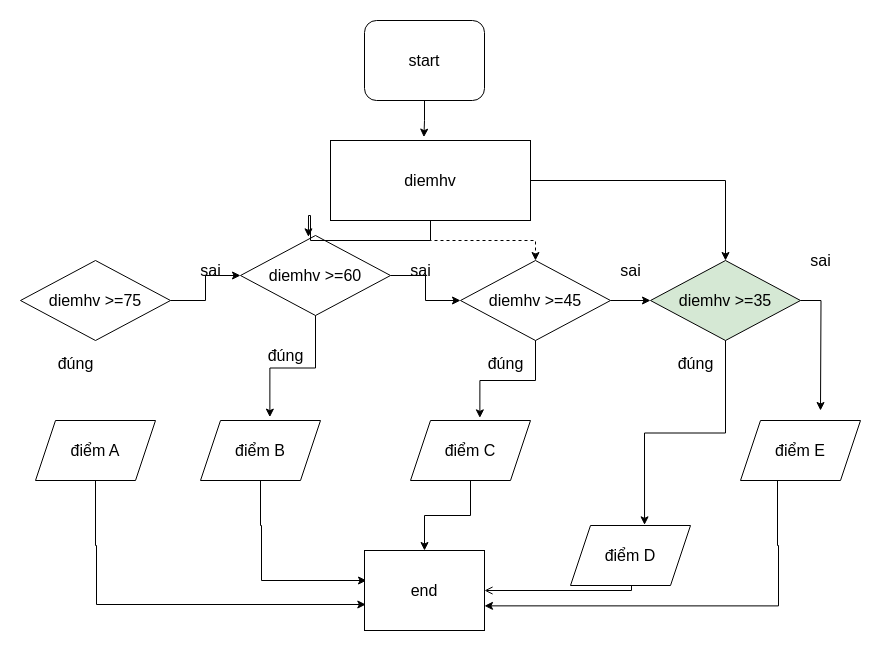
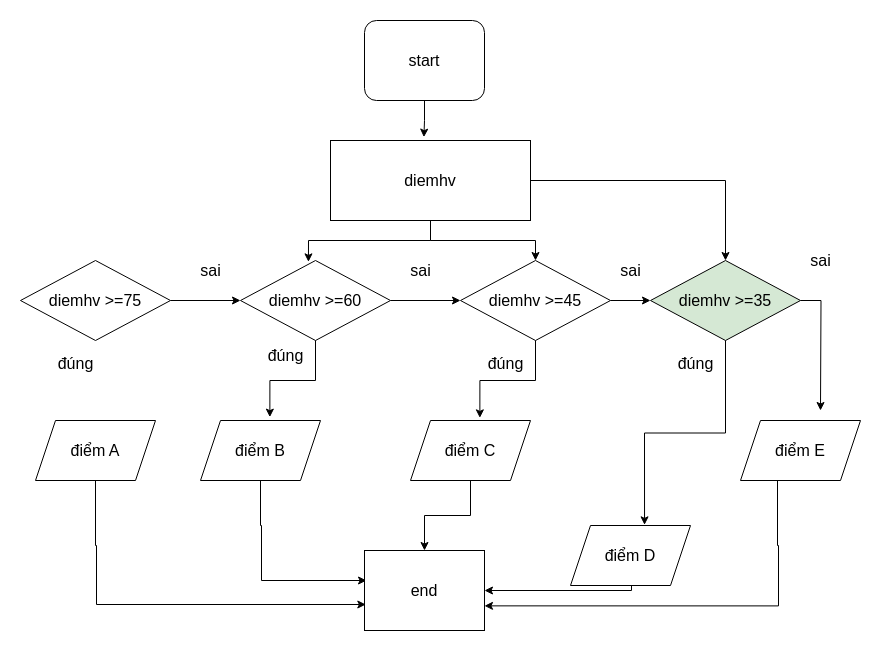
edge "diemhv" -> "diemhv >=45": style dashed -> solid
node "diemhv >=60": moved (316, 276) -> (316, 301)
edge "điểm D" -> "end": arrowhead open -> classic
